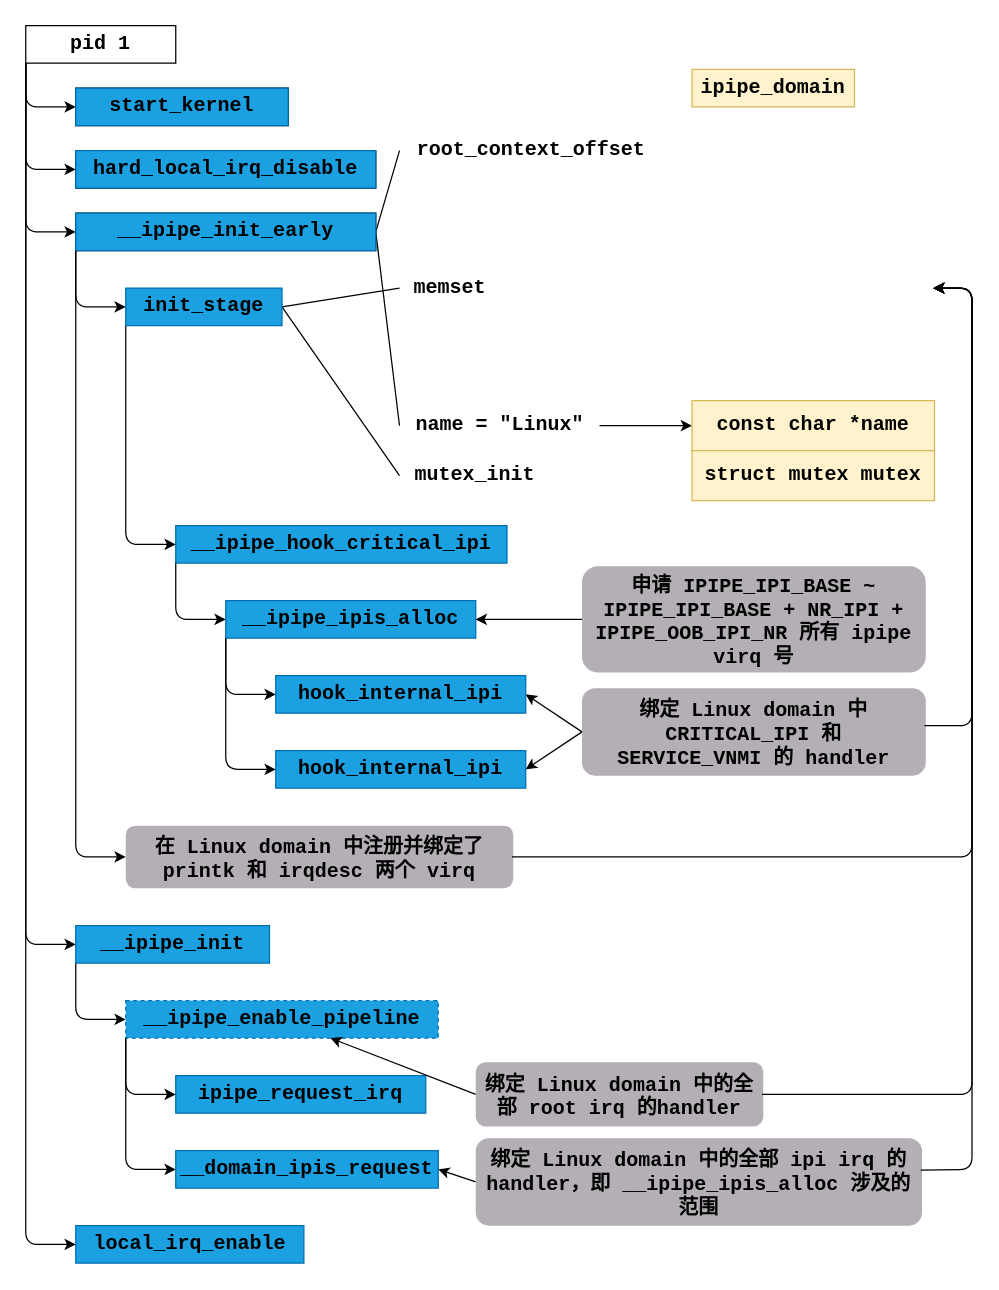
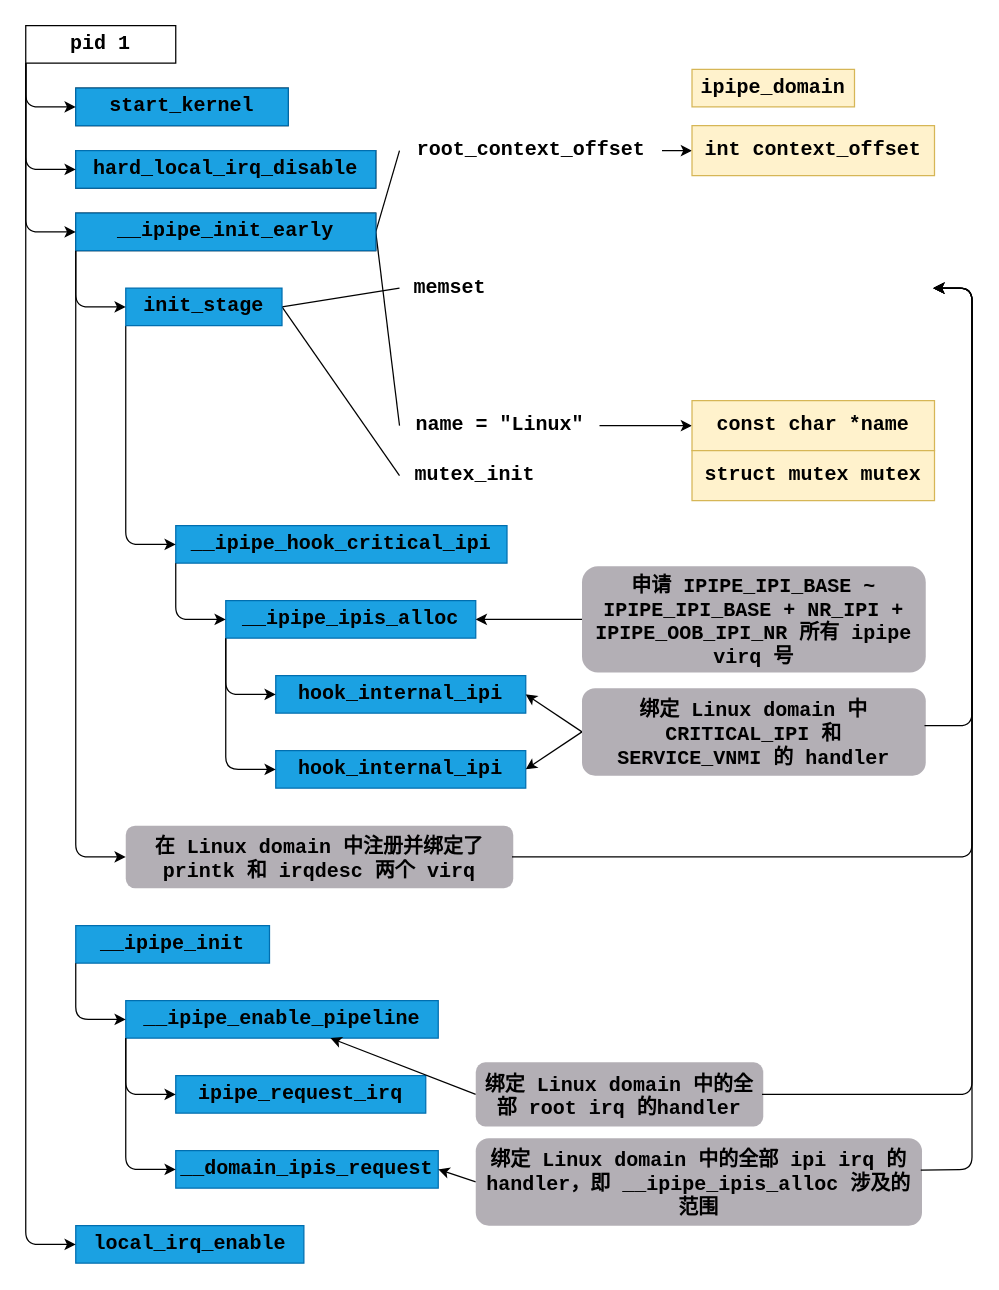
edge "root_context_offset" -> "int context_offset": added
node "int context_offset": added
edge "pid 1" -> "__ipipe_init": removed
node "__ipipe_enable_pipeline": style dashed -> solid
